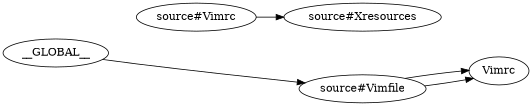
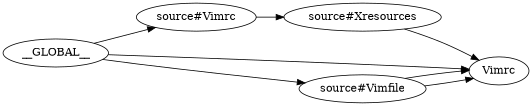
edge "__GLOBAL__" -> "source#Vimrc": added
edge "source#Xresources" -> "Vimrc": added
edge "__GLOBAL__" -> "Vimrc": added
